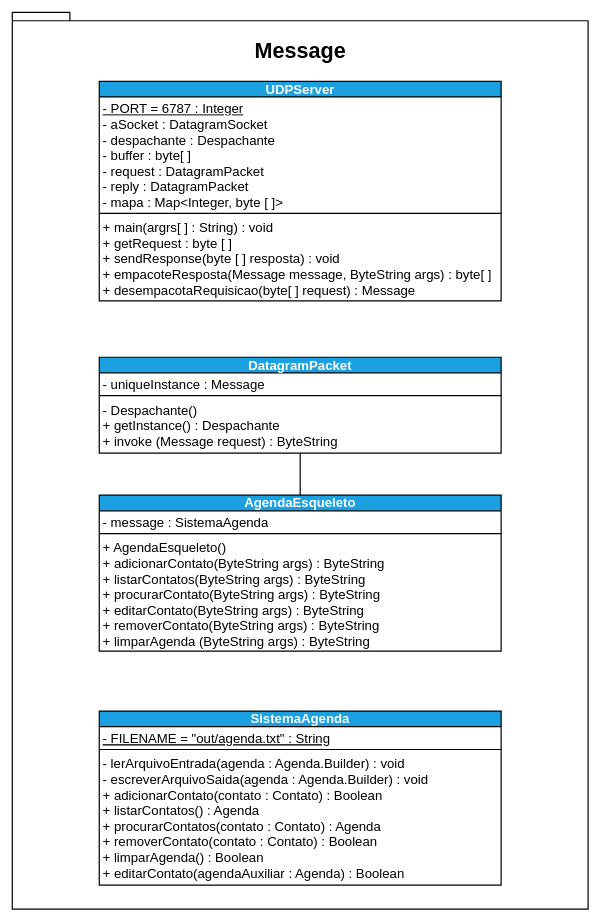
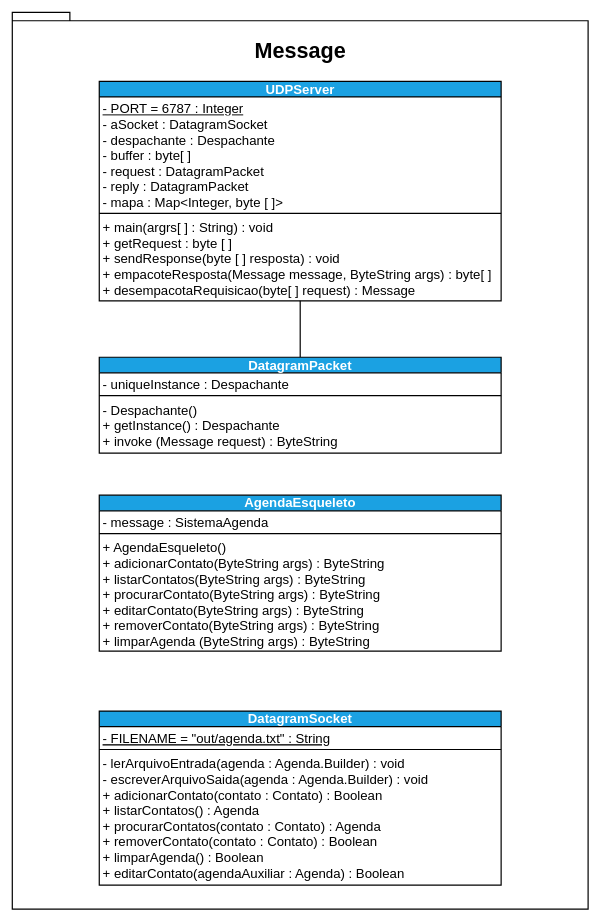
edge "UDPServer" -- "DatagramPacket": added
node "- uniqueInstance : Message": label "- uniqueInstance : Message" -> "- uniqueInstance : Despachante"
edge "DatagramPacket" -- "AgendaEsqueleto": removed
node "SistemaAgenda": label "SistemaAgenda" -> "DatagramSocket"
